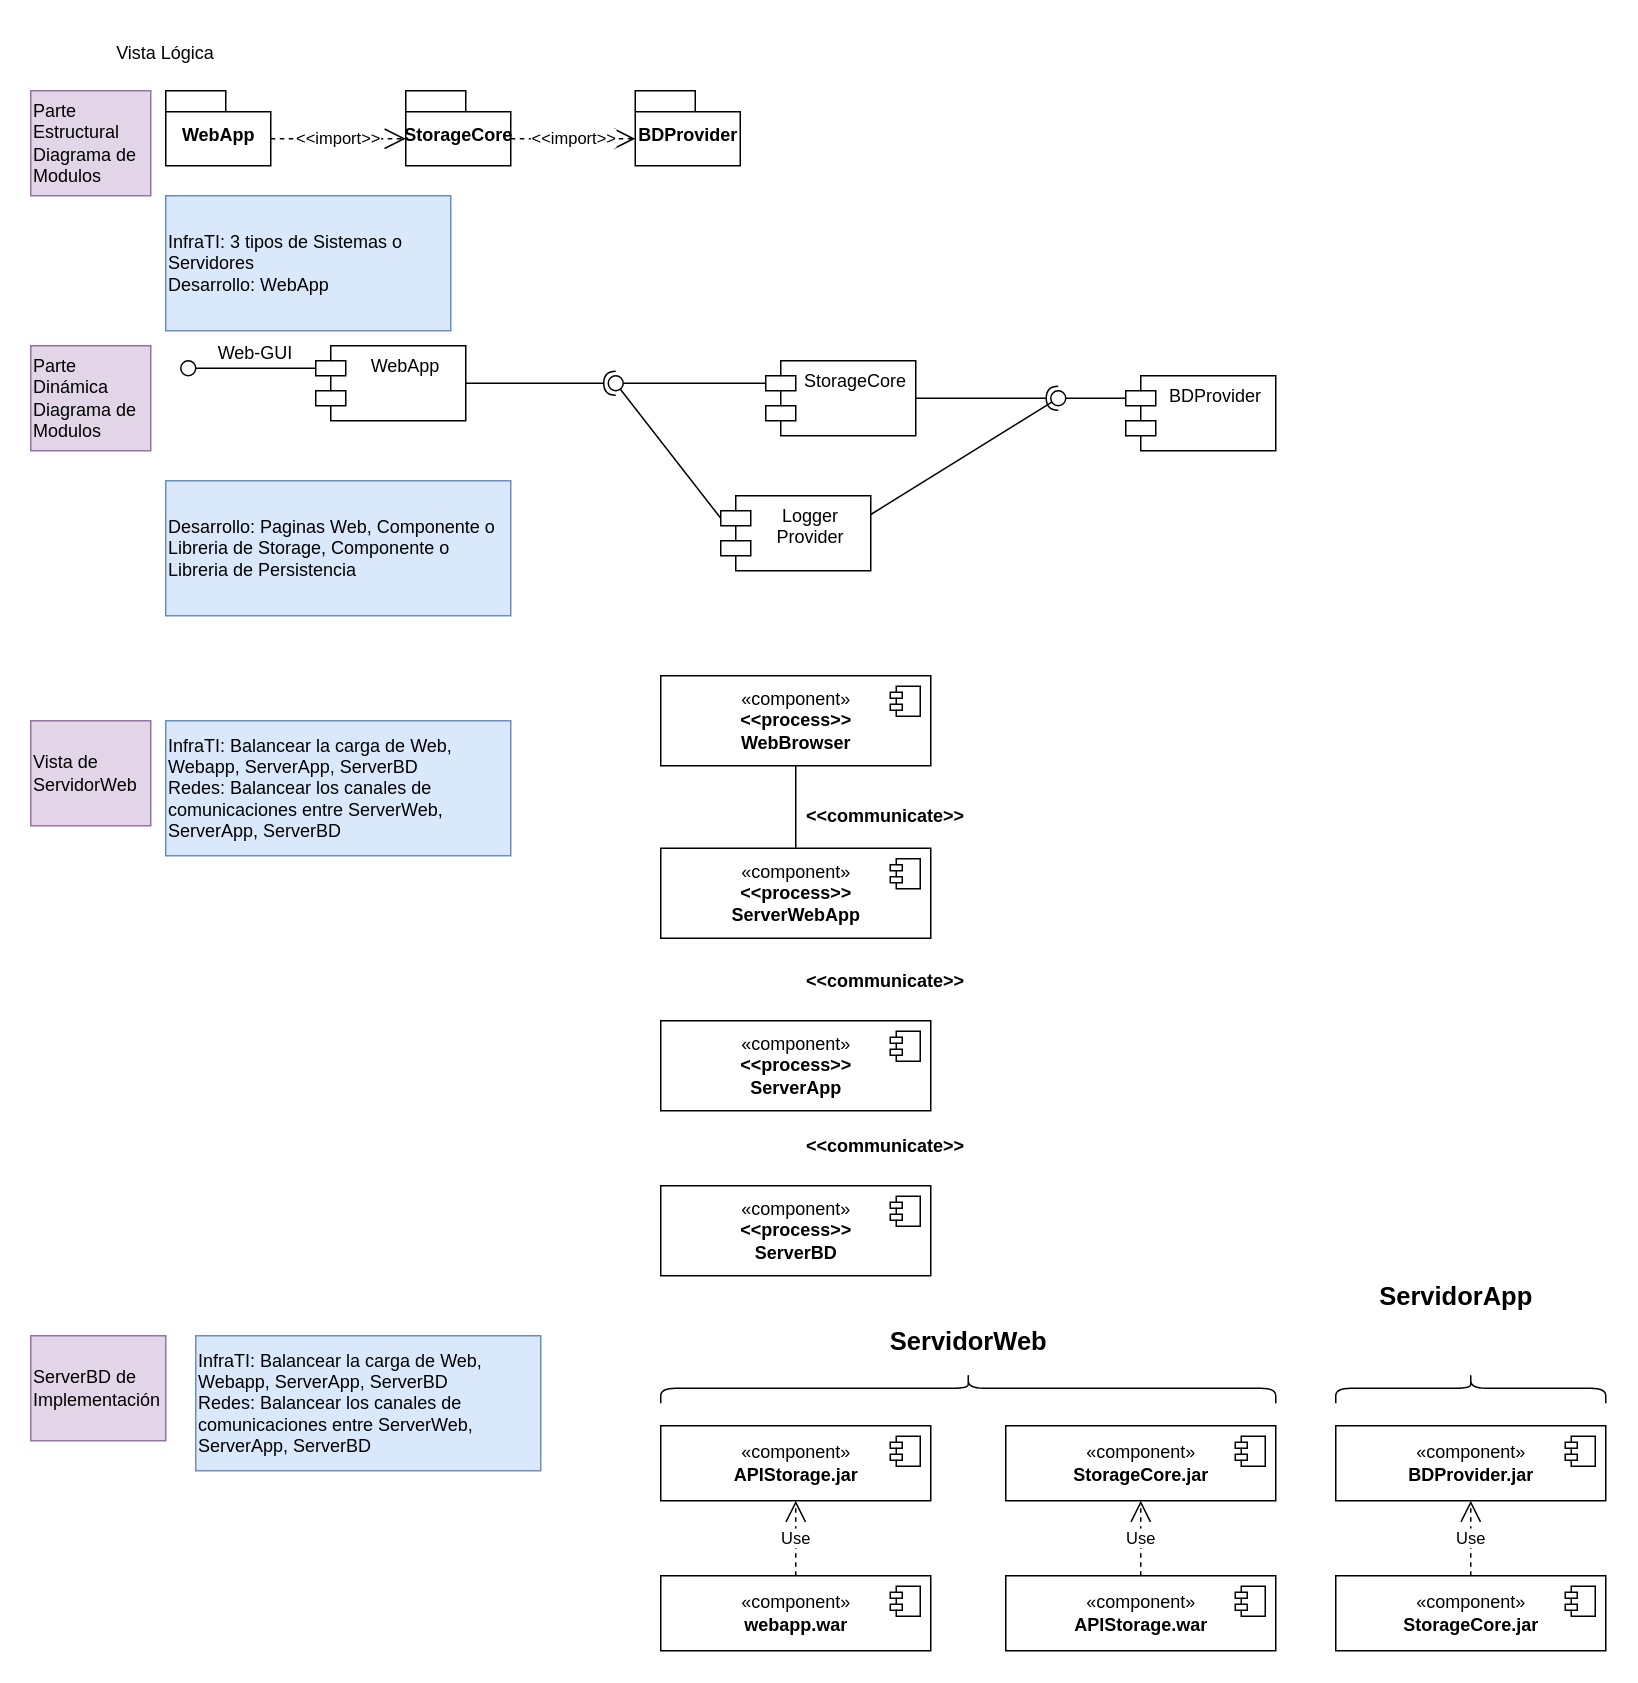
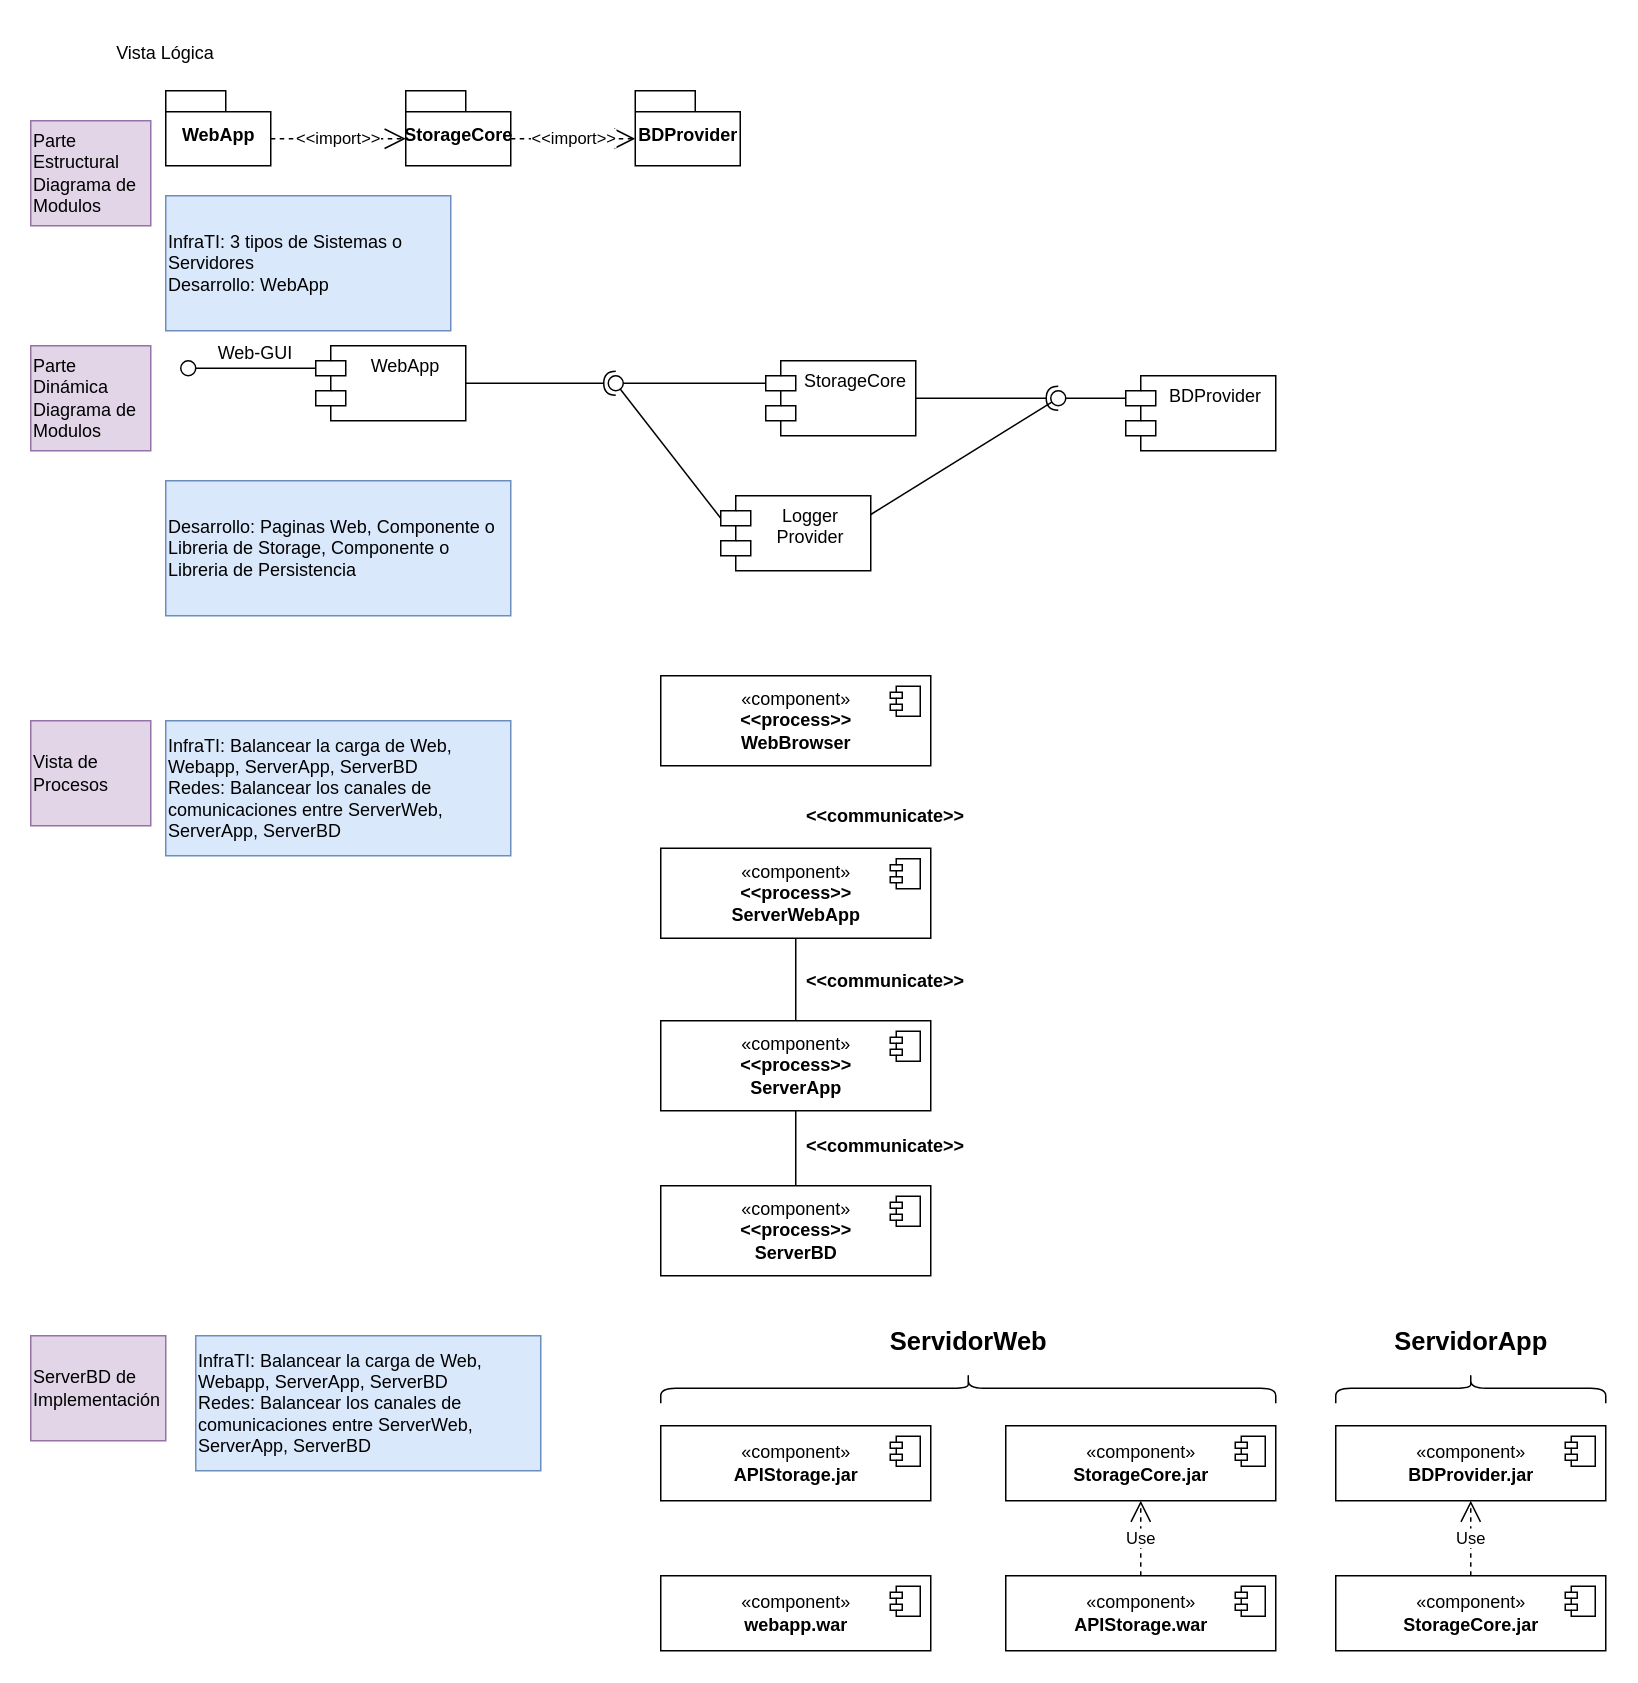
node "Parte Estructural Diagrama de Modulos": moved (91, 143) -> (91, 173)
node "Vista de ServidorWeb": label "Vista de ServidorWeb" -> "Vista de Procesos"
edge "«component» <<process>> WebBrowser" -- "«component» <<process>> ServerWebApp": removed
edge "«component» <<process>> ServerWebApp" -- "«component» <<process>> ServerApp": added
edge "«component» <<process>> ServerApp" -- "«component» <<process>> ServerBD": added
node "ServidorApp": moved (1456, 1298) -> (1471, 1343)
edge "«component» webapp.war" -> "«component» APIStorage.jar": removed, label "Use"
